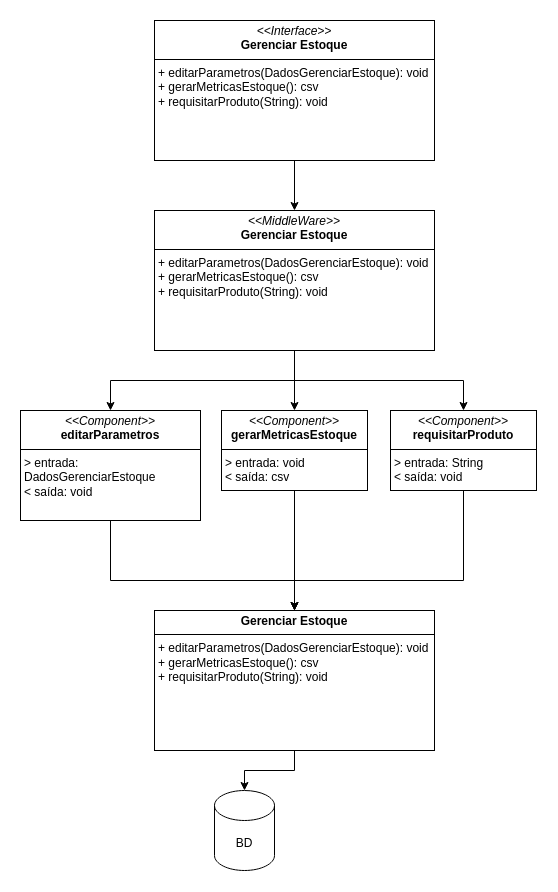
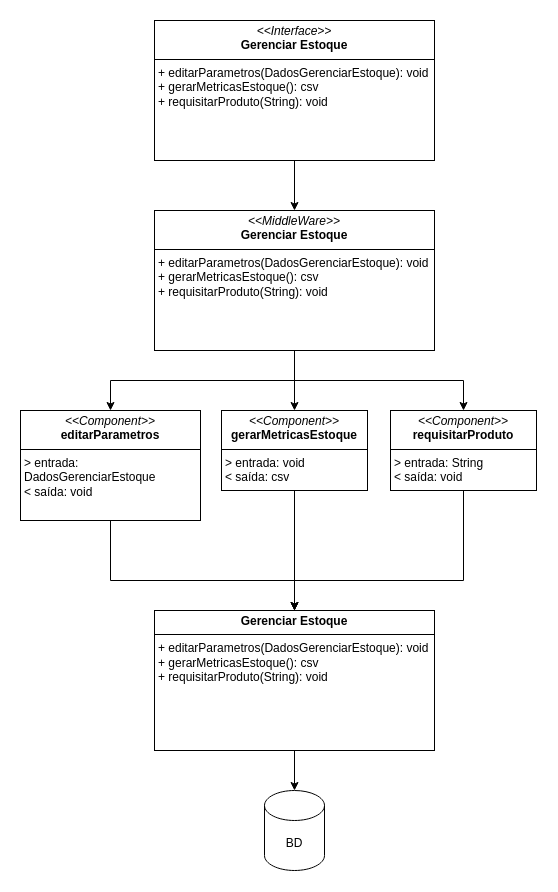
node "BD": moved (245, 831) -> (295, 831)
